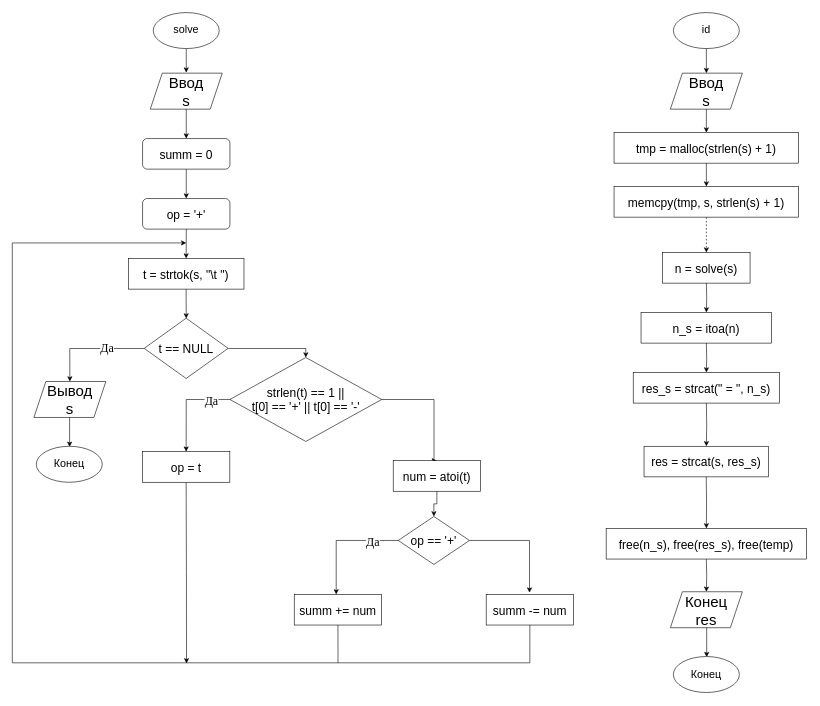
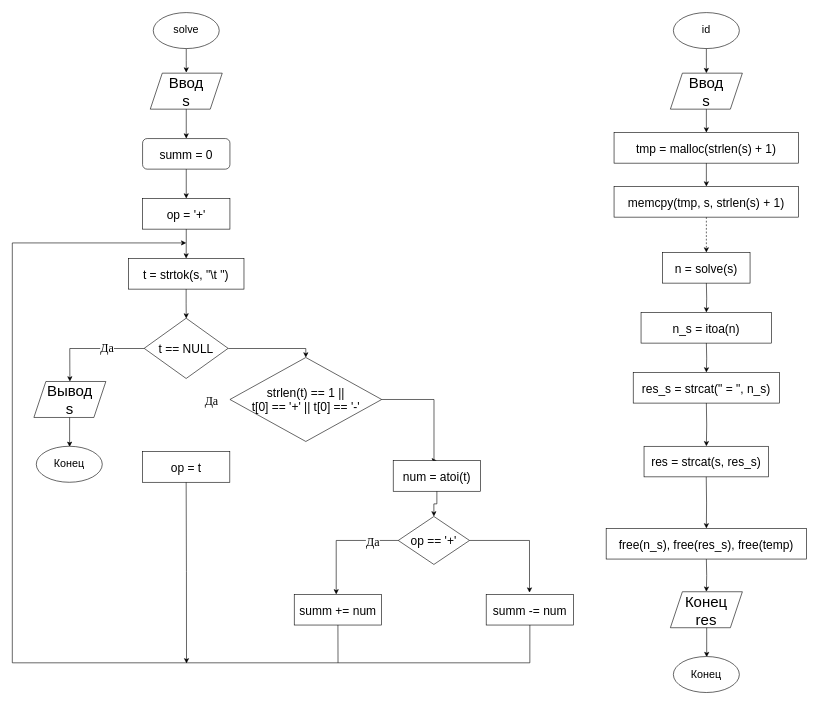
node "op = '+'": shape rounded rectangle -> rectangle
edge "strlen(t) == 1 || t[0] == '+' || t[0] == '-'" -> "op = t": removed
